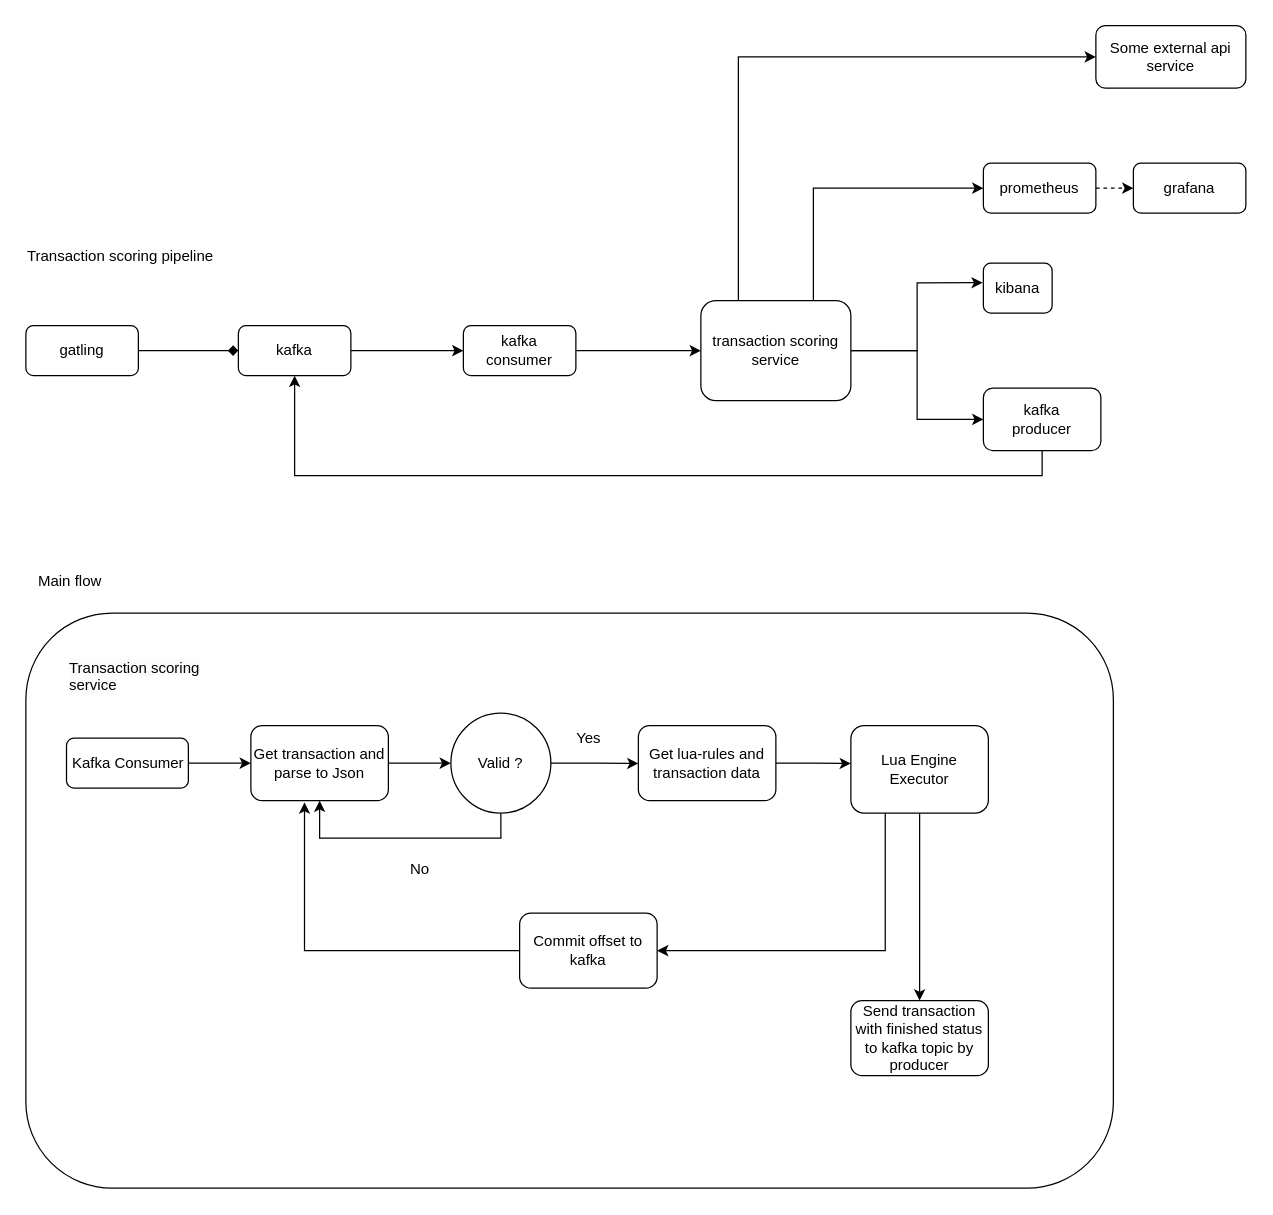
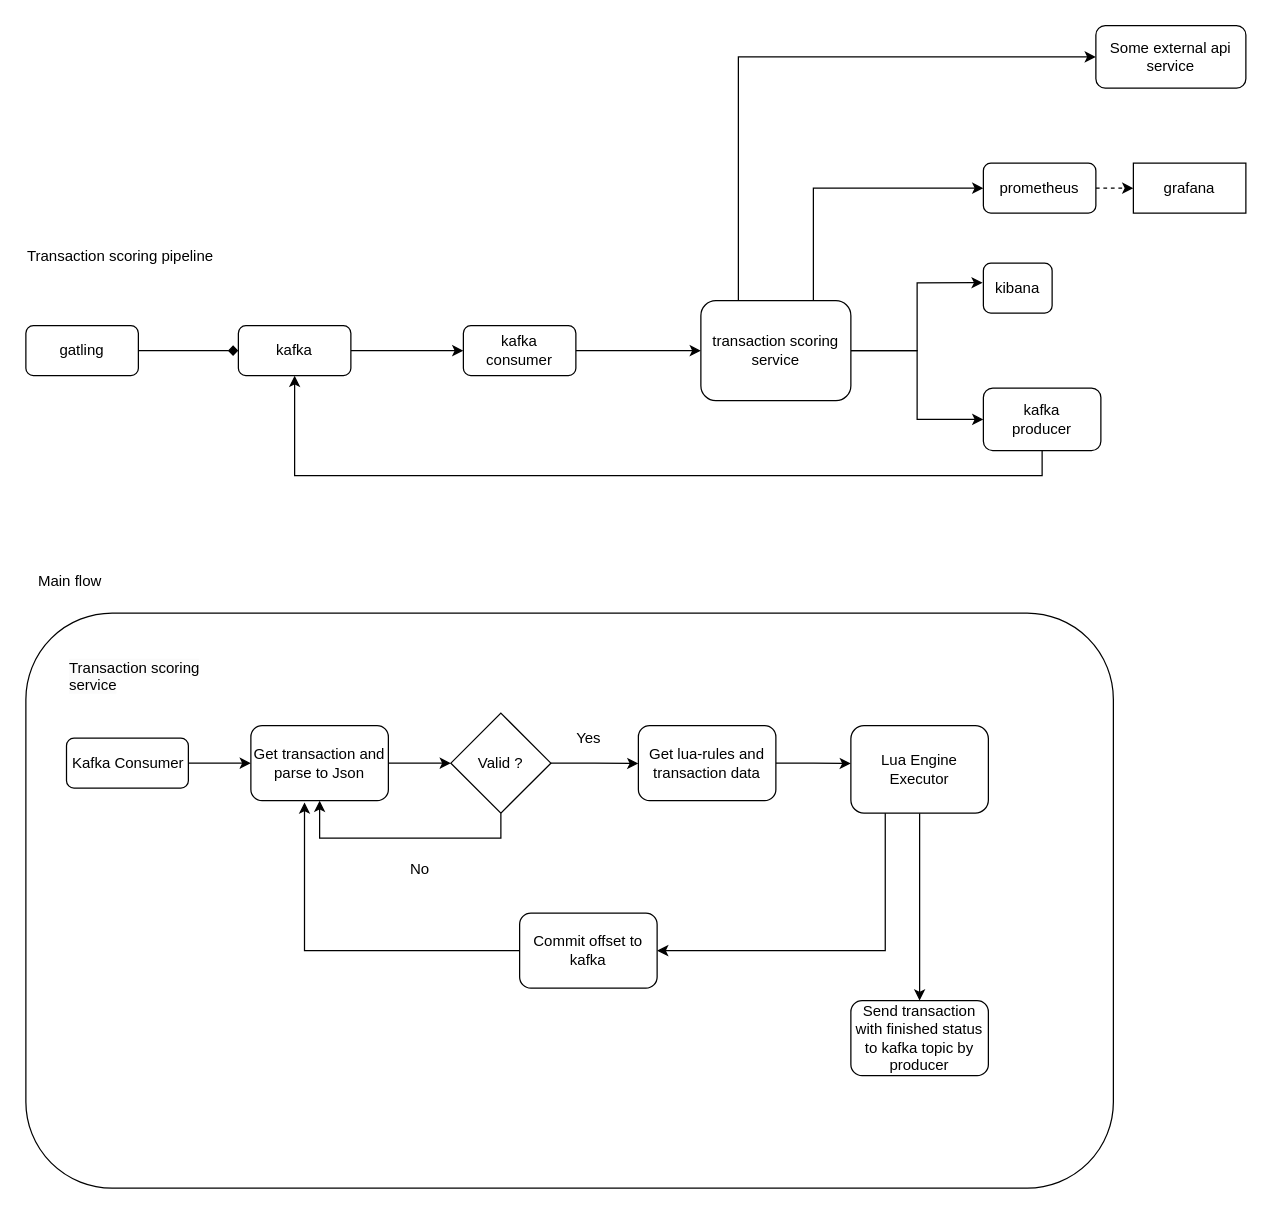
node "grafana": shape rounded rectangle -> rectangle
node "Valid ?": shape ellipse -> diamond
